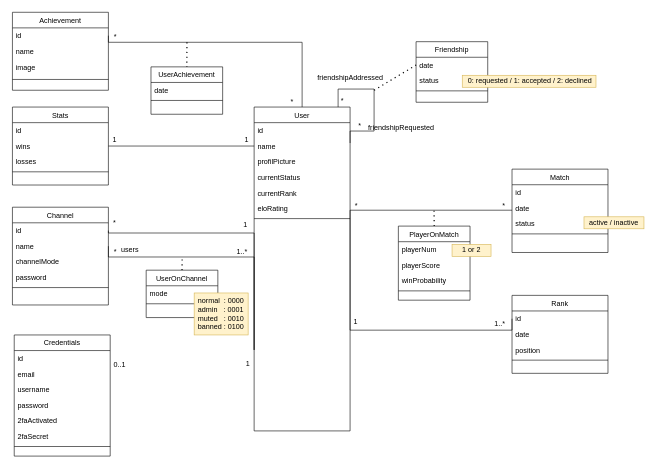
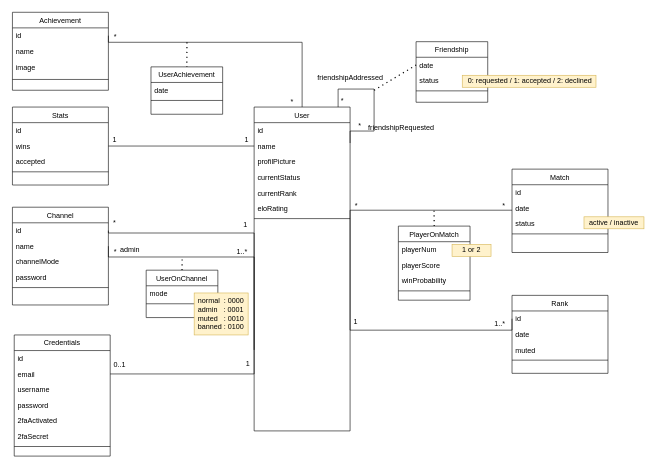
node "losses": label "losses" -> "accepted"
node "users": label "users" -> "admin"
node "position": label "position" -> "muted"
edge "User" -- "email": added
